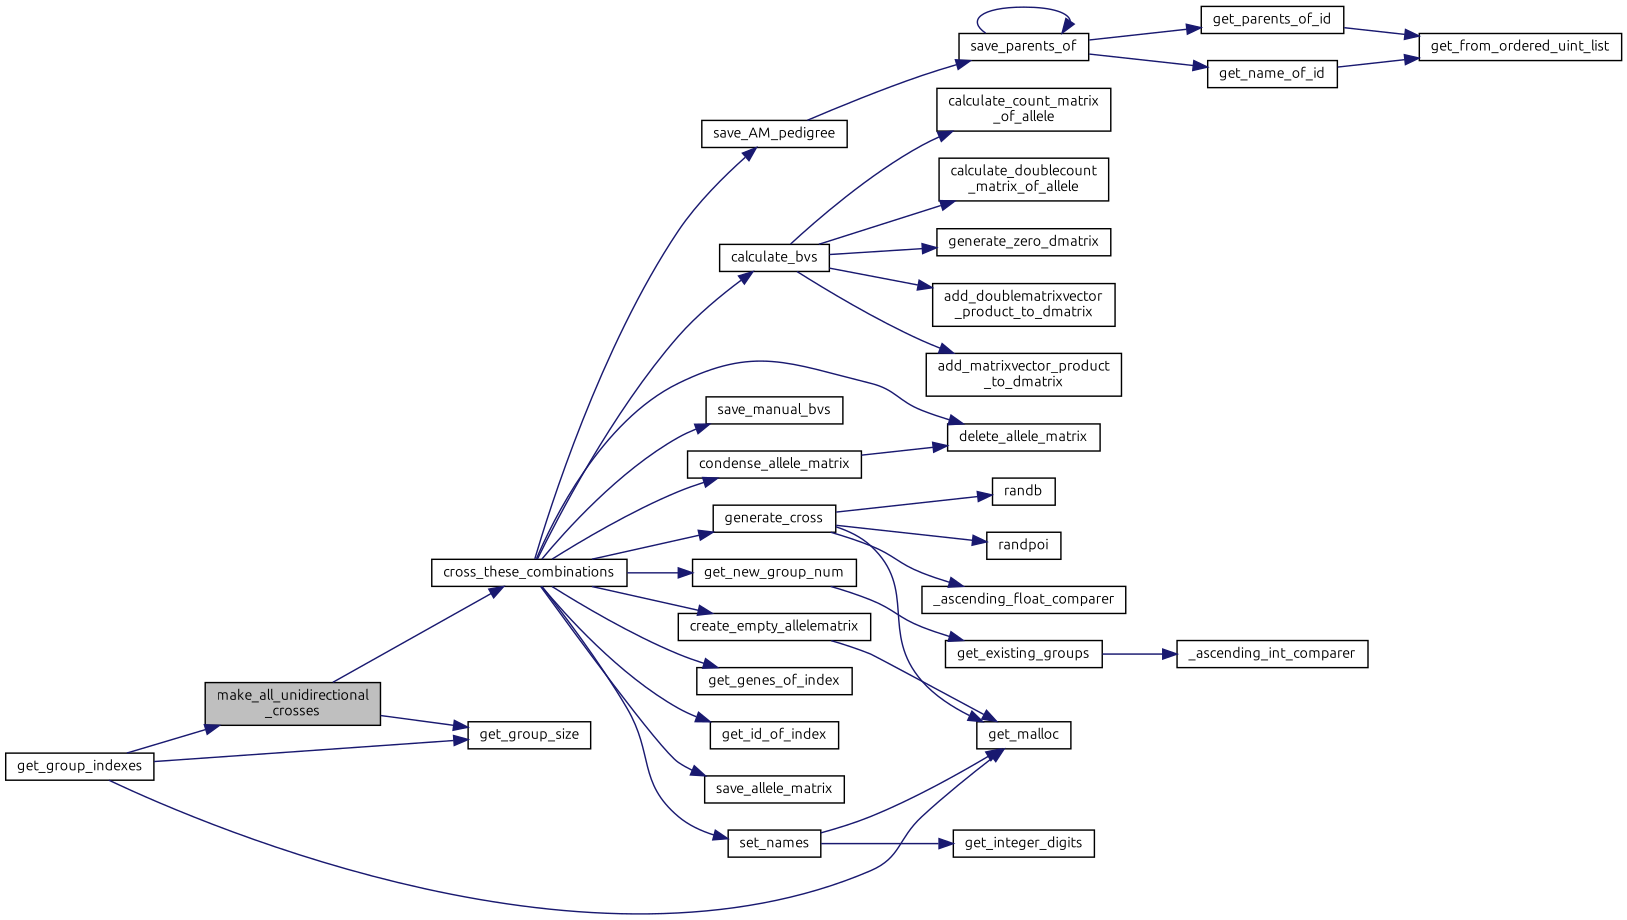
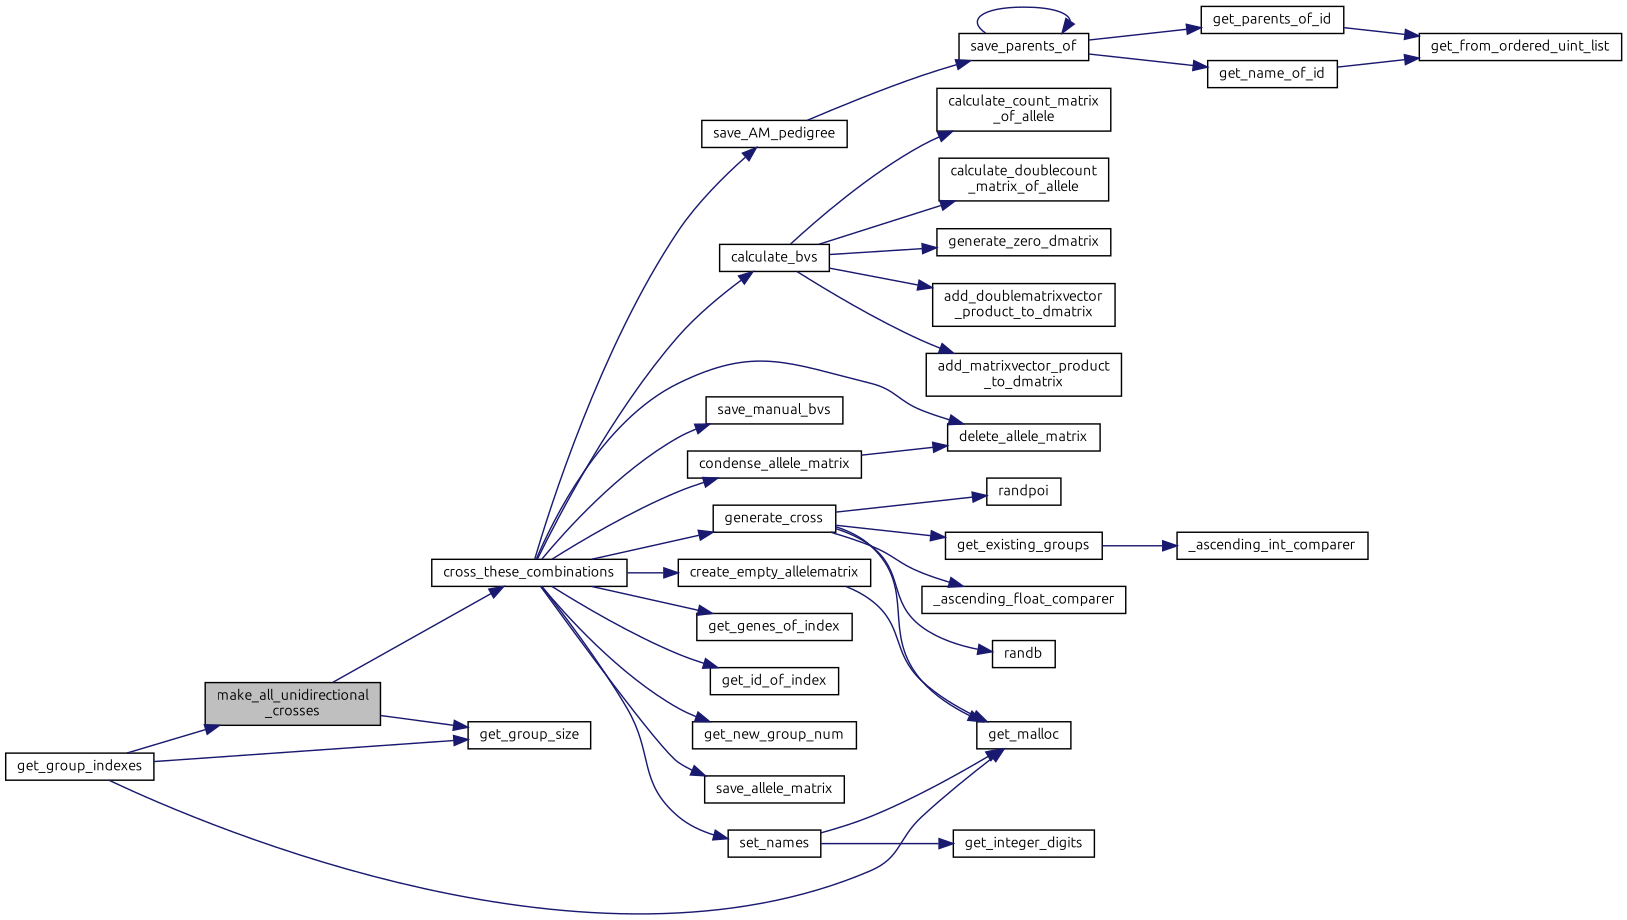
edge "get_new_group_num" -> "get_existing_groups": now "generate_cross" -> "get_existing_groups"
